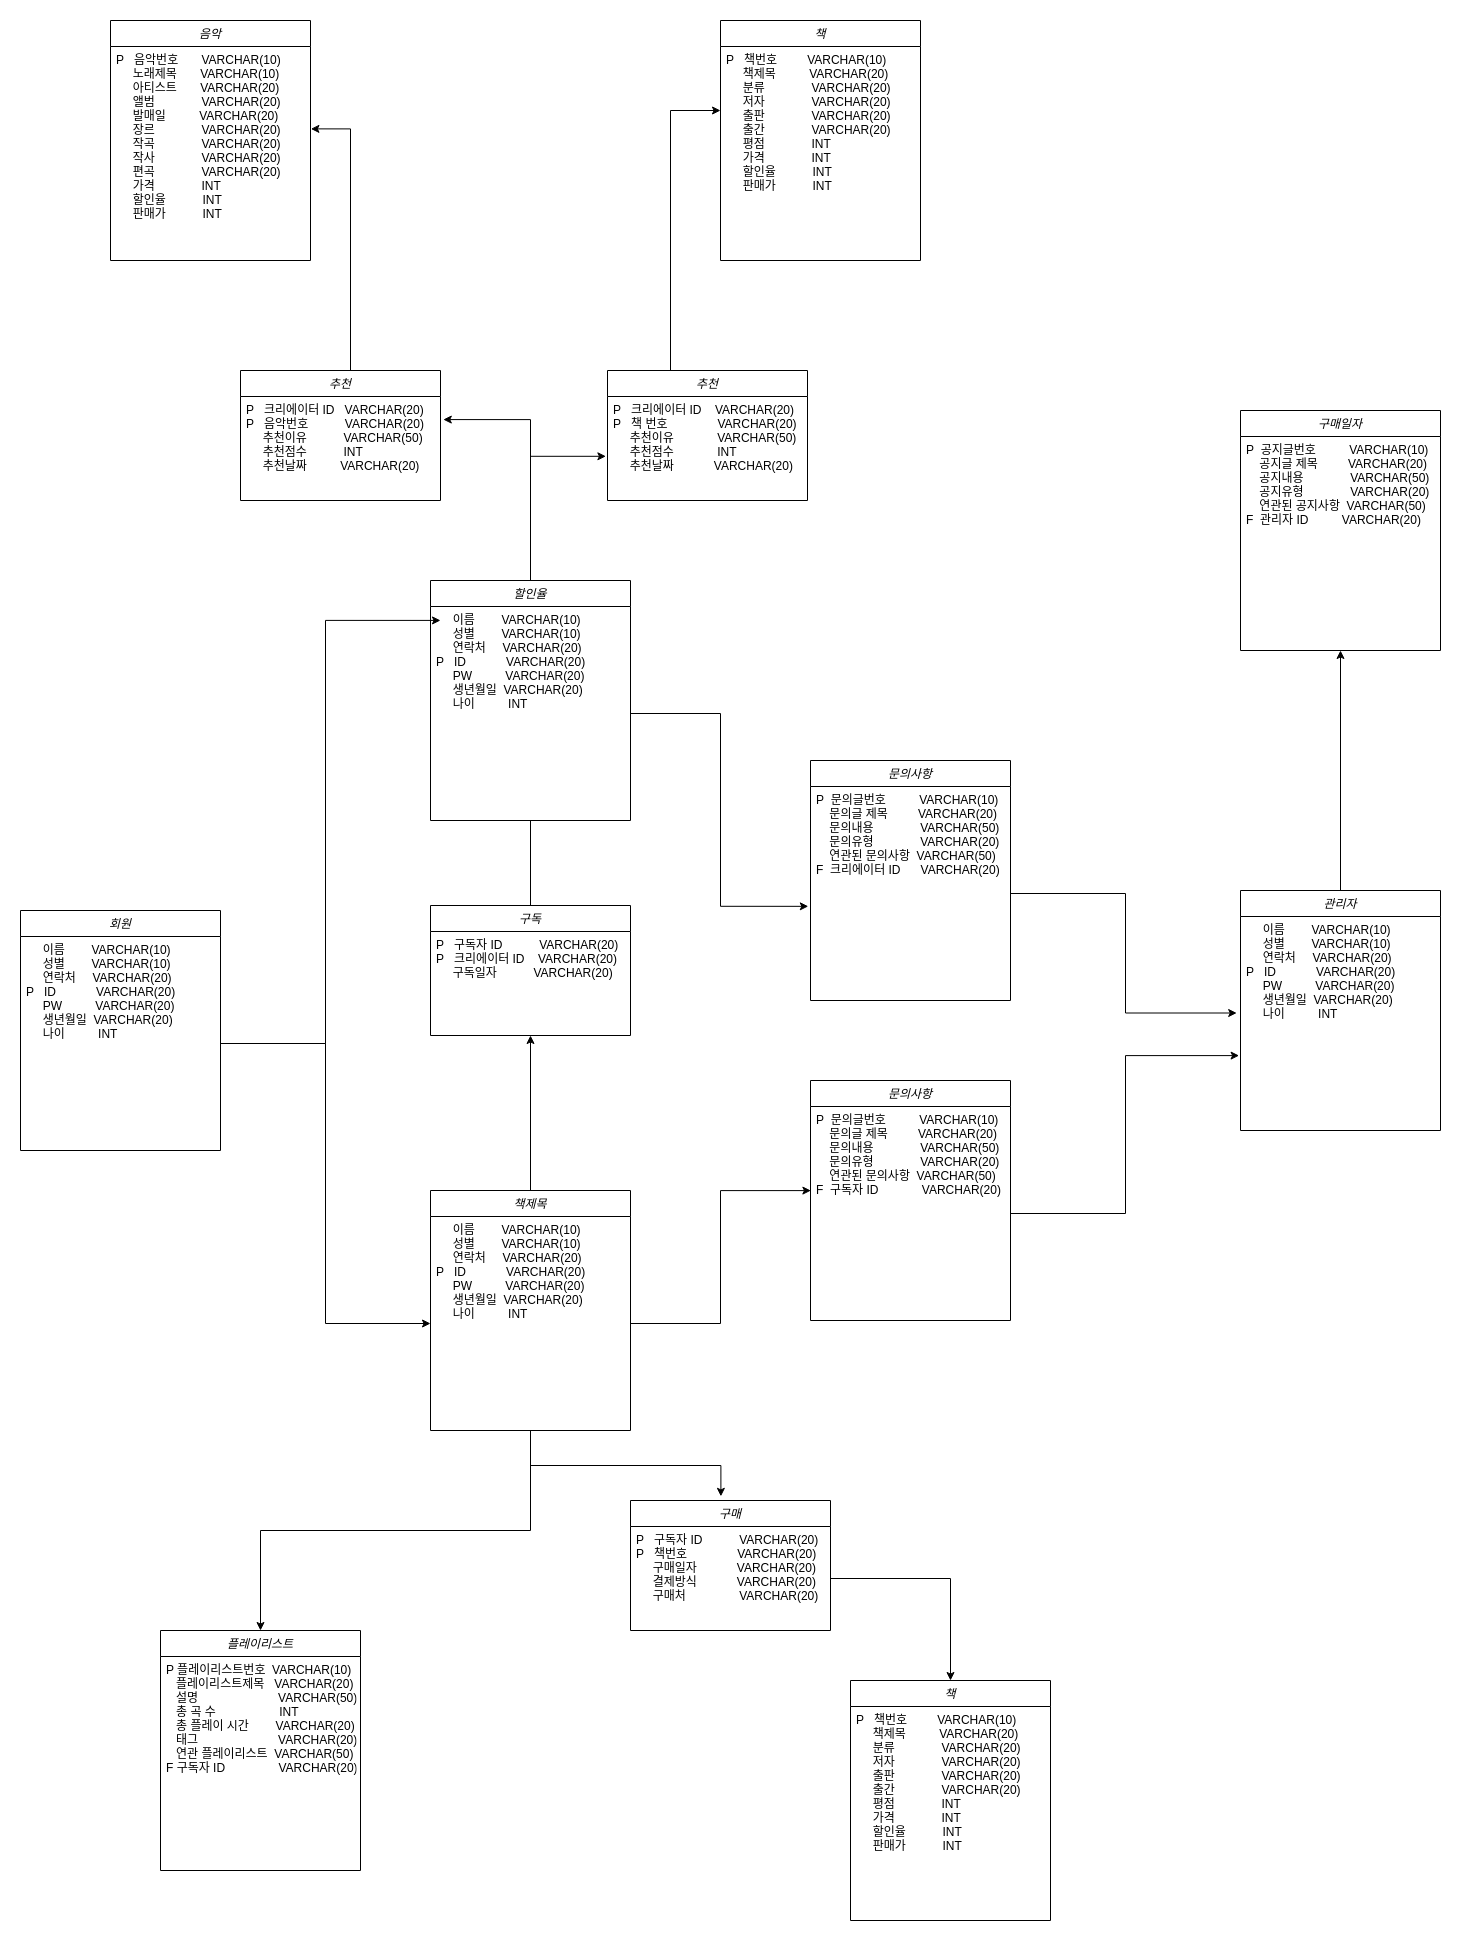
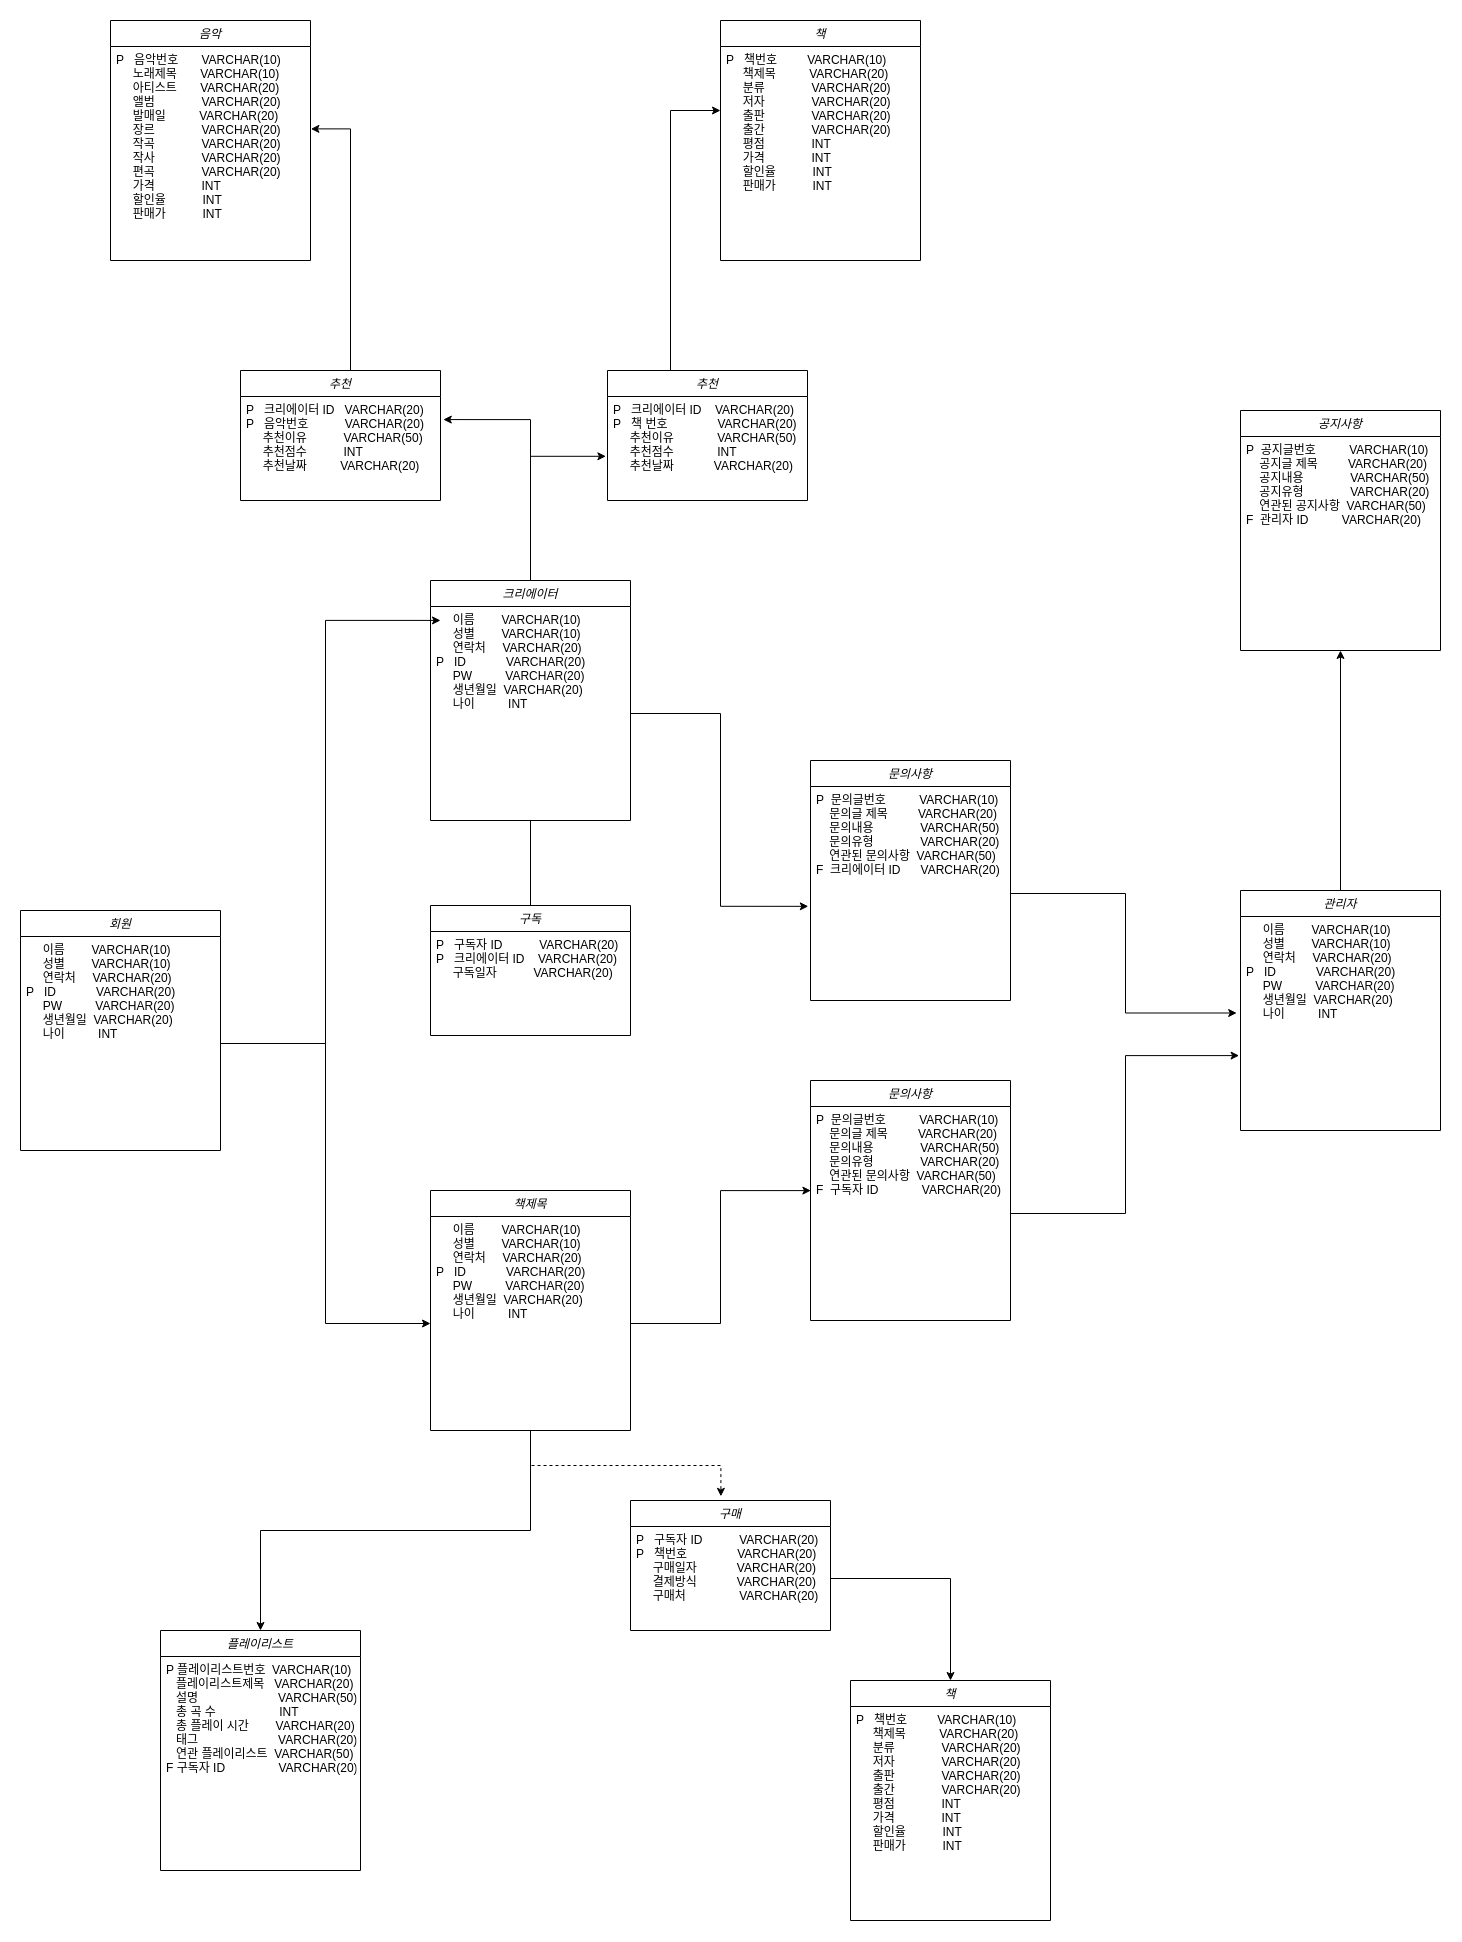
node "구매일자": label "구매일자" -> "공지사항"
node "할인율": label "할인율" -> "크리에이터"
edge "책제목" -> "구독": removed
edge "책제목" -> "구매": style solid -> dashed
